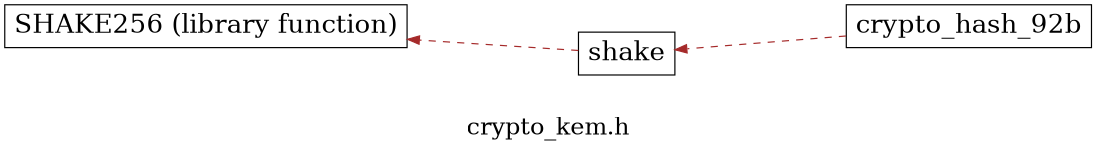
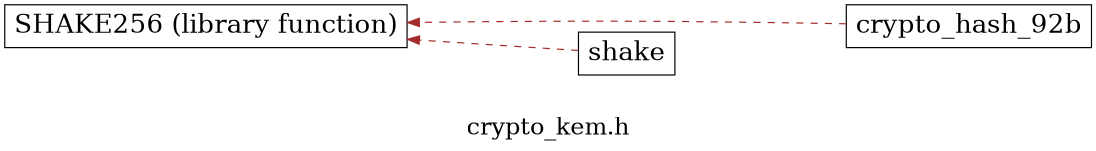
edge "crypto_hash_92b" -> "shake": now "crypto_hash_92b" -> "SHAKE256 (library function)"
